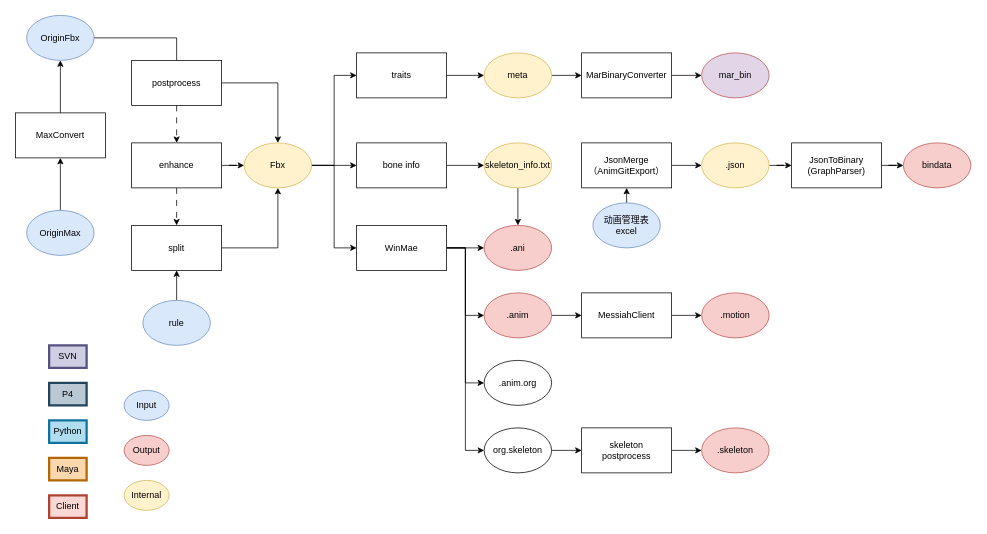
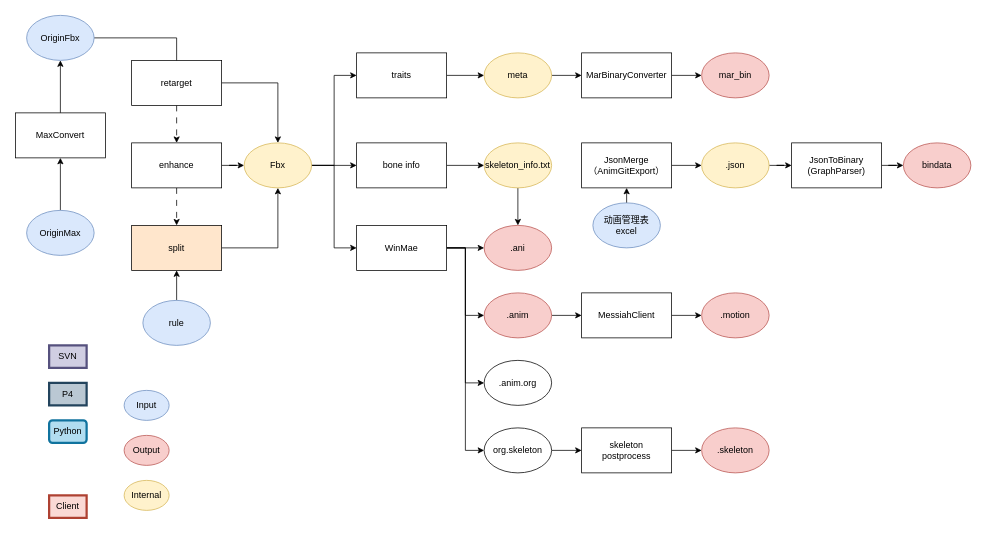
node "mar_bin": fillcolor #e1d5e7 -> #f8cecc
node "postprocess": label "postprocess" -> "retarget"
node "split": fillcolor #ffffff -> #ffe6cc
node "Python": shape rectangle -> rounded rectangle
node "Maya": removed
